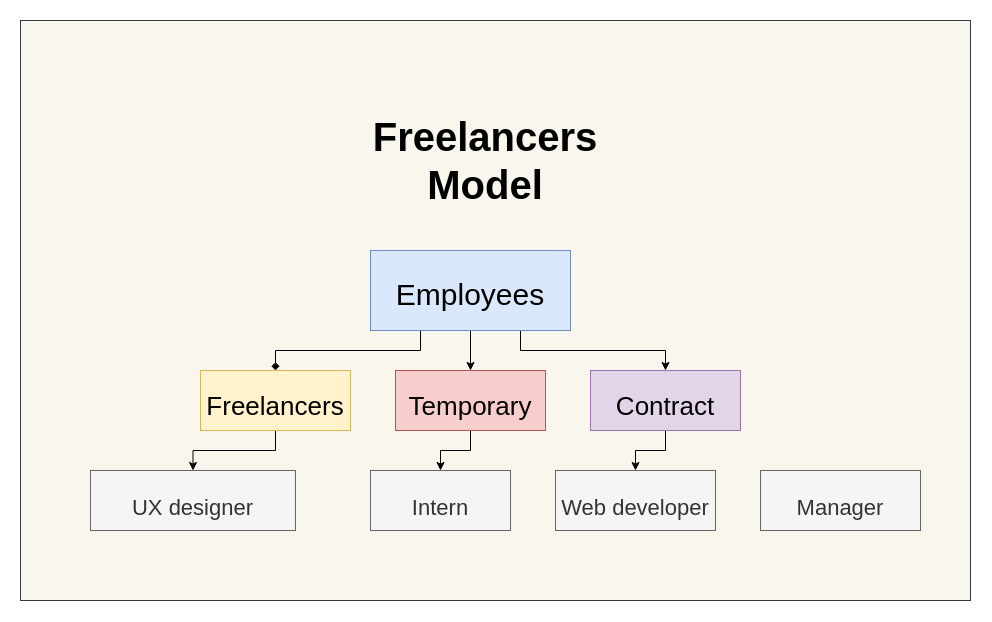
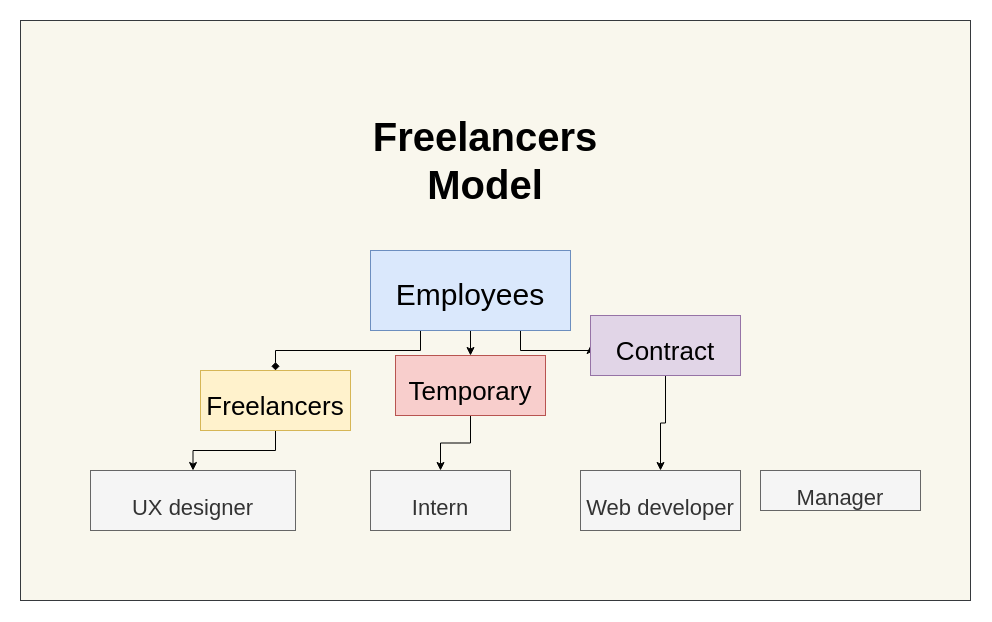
node "Temporary": moved (471, 401) -> (471, 386)
node "Contract": moved (666, 401) -> (666, 346)
node "Web developer": moved (636, 501) -> (661, 501)
node "Manager": size 160x60 -> 160x40
